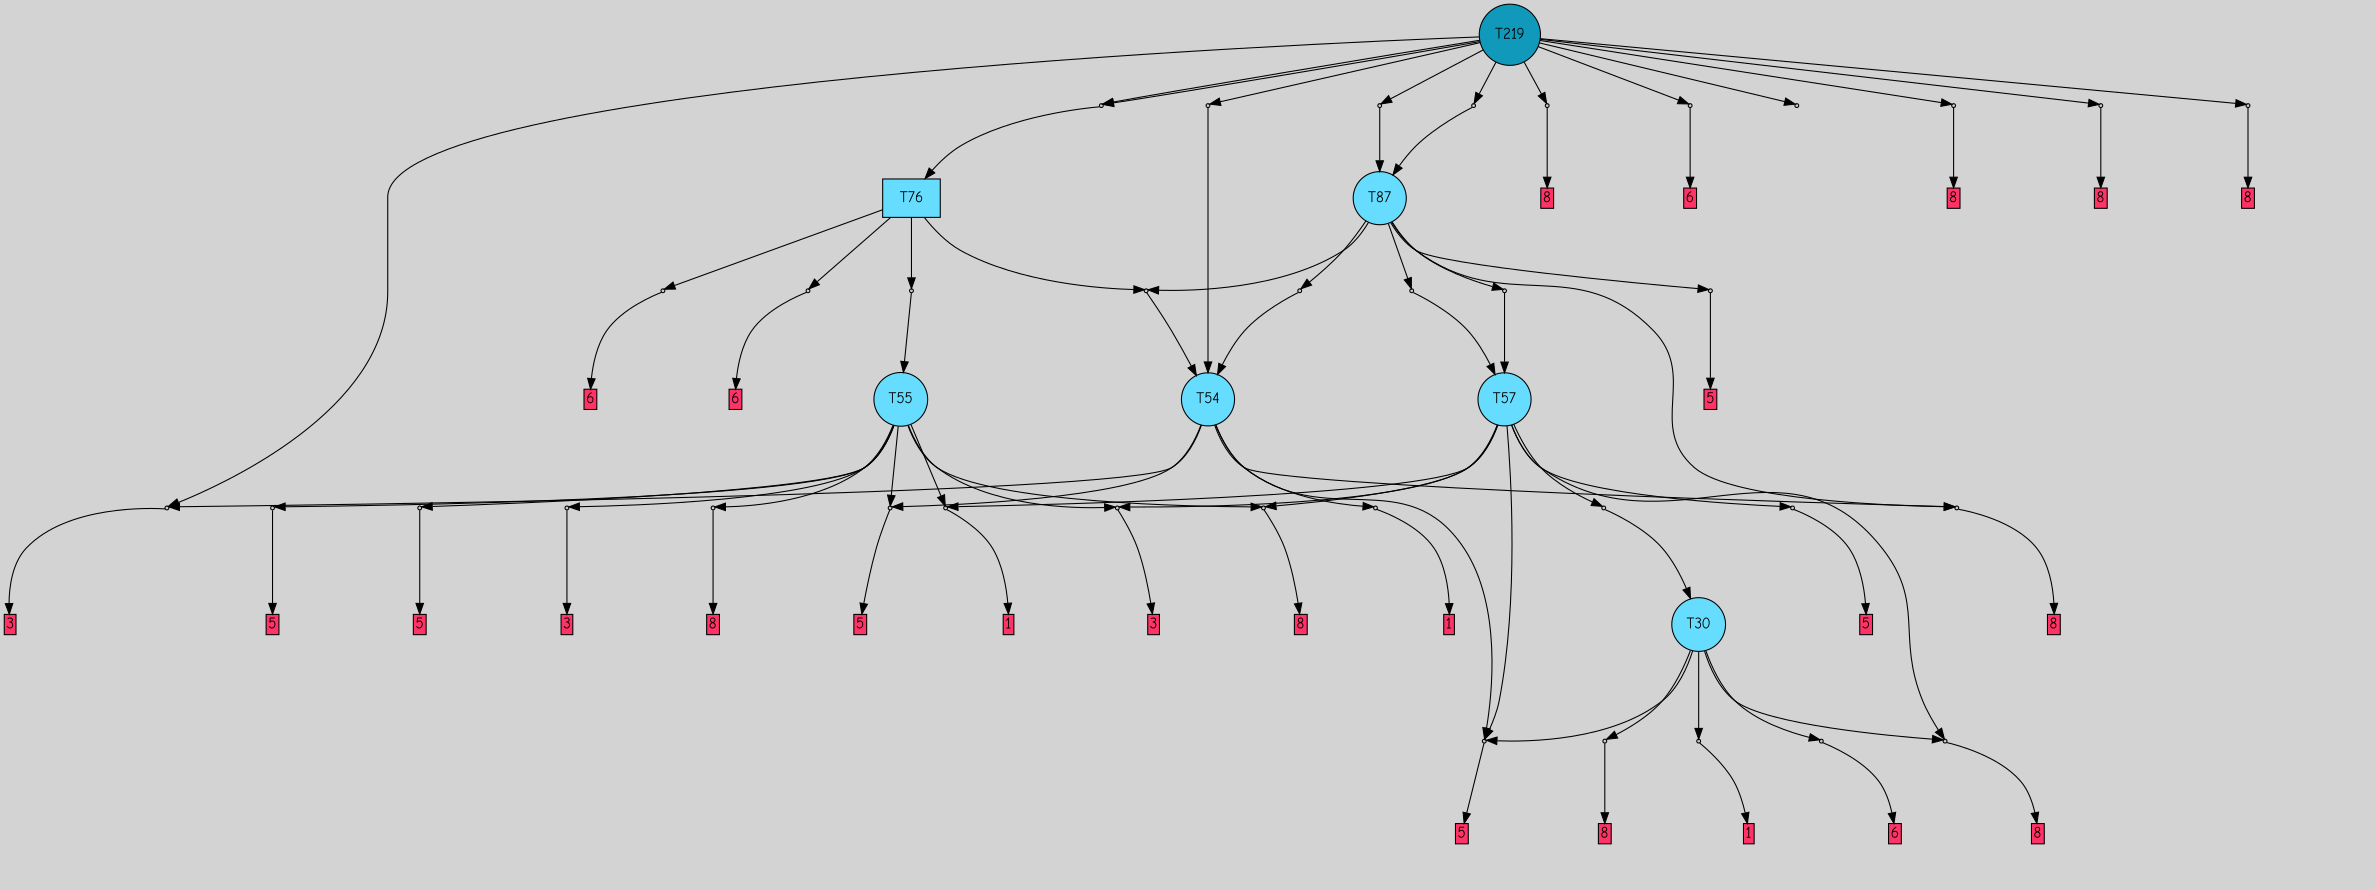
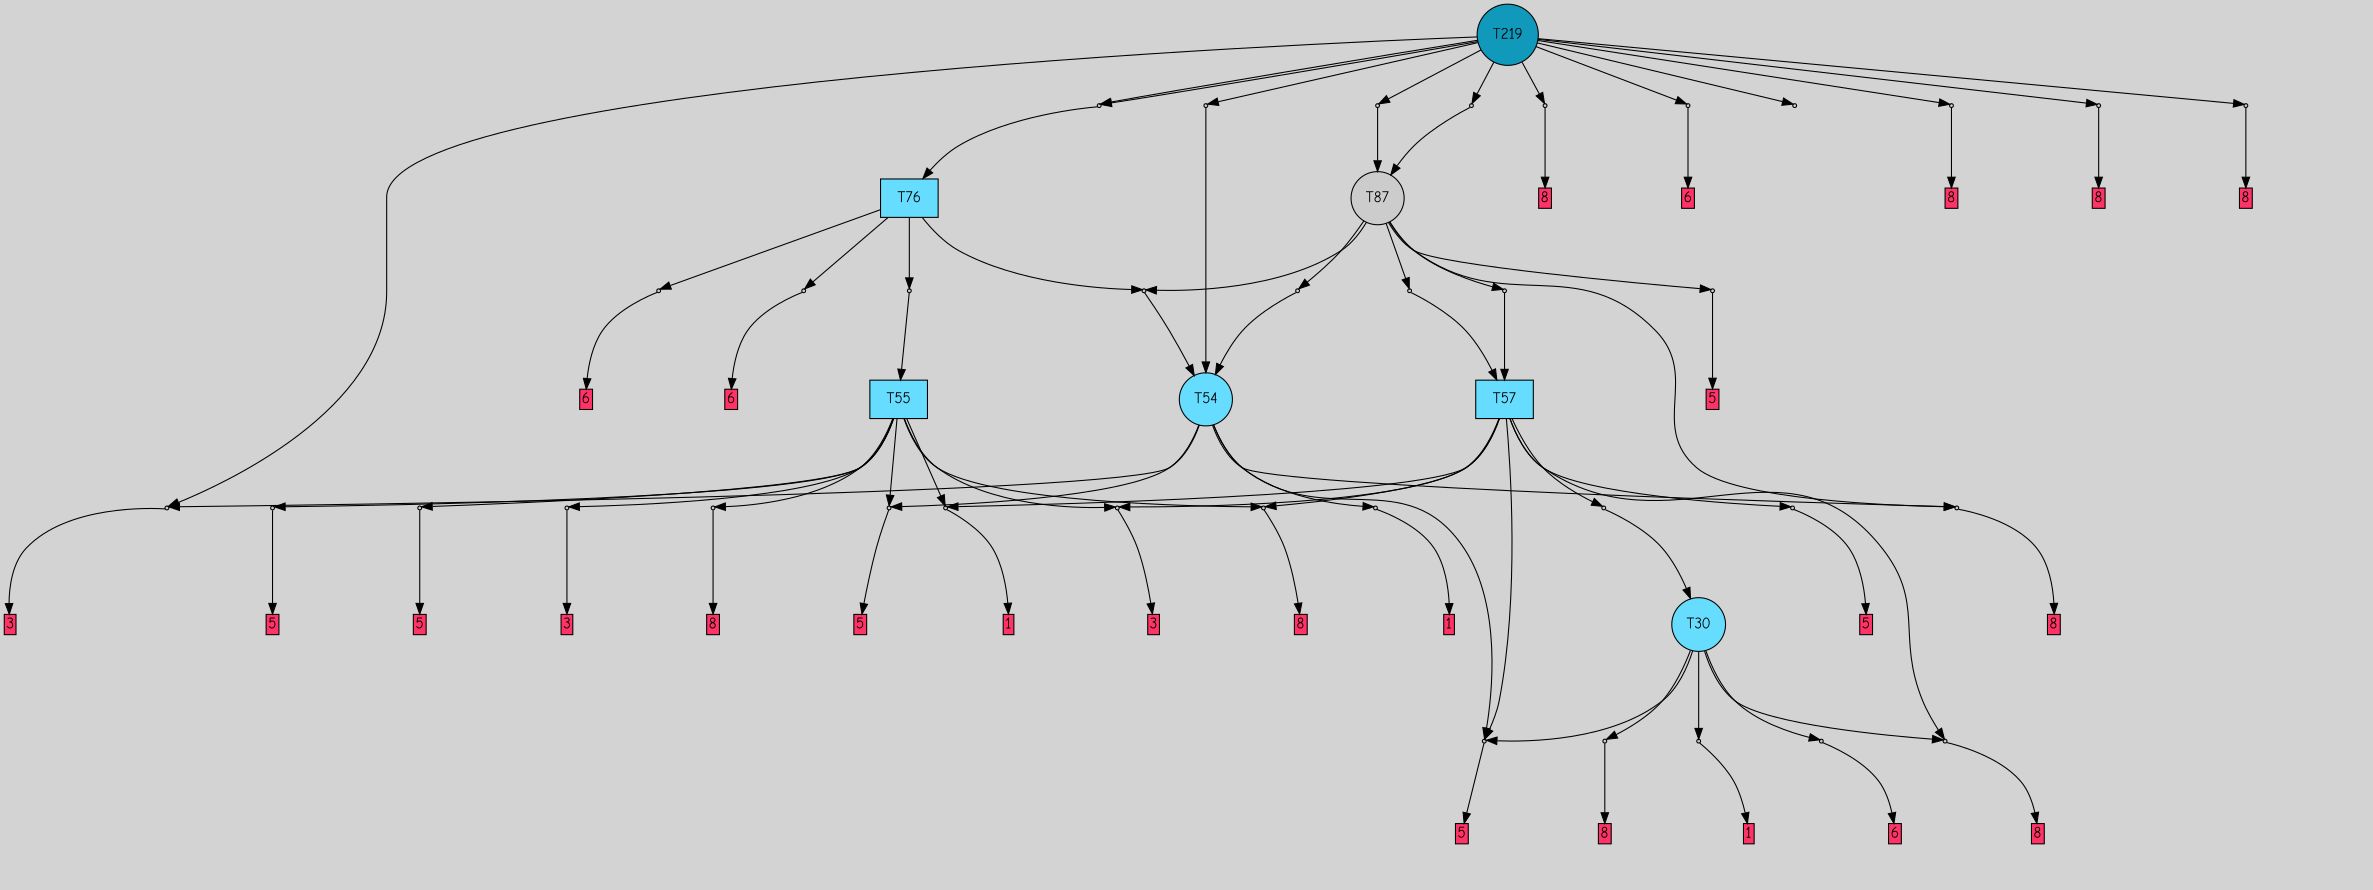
node "T87": fillcolor #66ddff -> #cccccc
node "T55": shape circle -> box
node "T57": shape circle -> box
